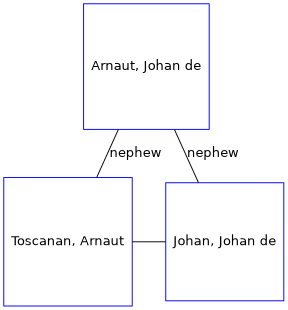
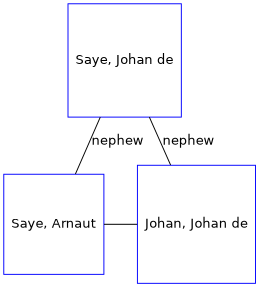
node "Arnaut, Johan de": label "Arnaut, Johan de" -> "Saye, Johan de"
node "Toscanan, Arnaut": label "Toscanan, Arnaut" -> "Saye, Arnaut"
